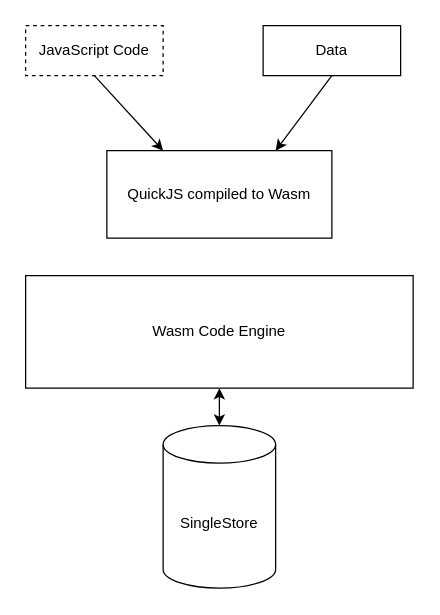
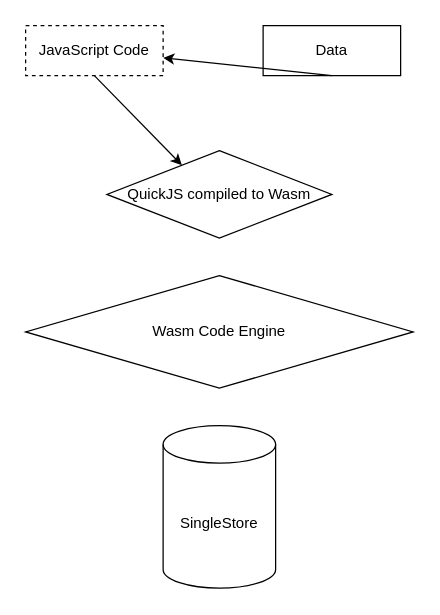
edge "Data" -> "QuickJS compiled to Wasm": now "Data" -> "JavaScript Code"
node "QuickJS compiled to Wasm": shape rectangle -> diamond
node "Wasm Code Engine": shape rectangle -> diamond
edge "Wasm Code Engine" -- "SingleStore": removed
